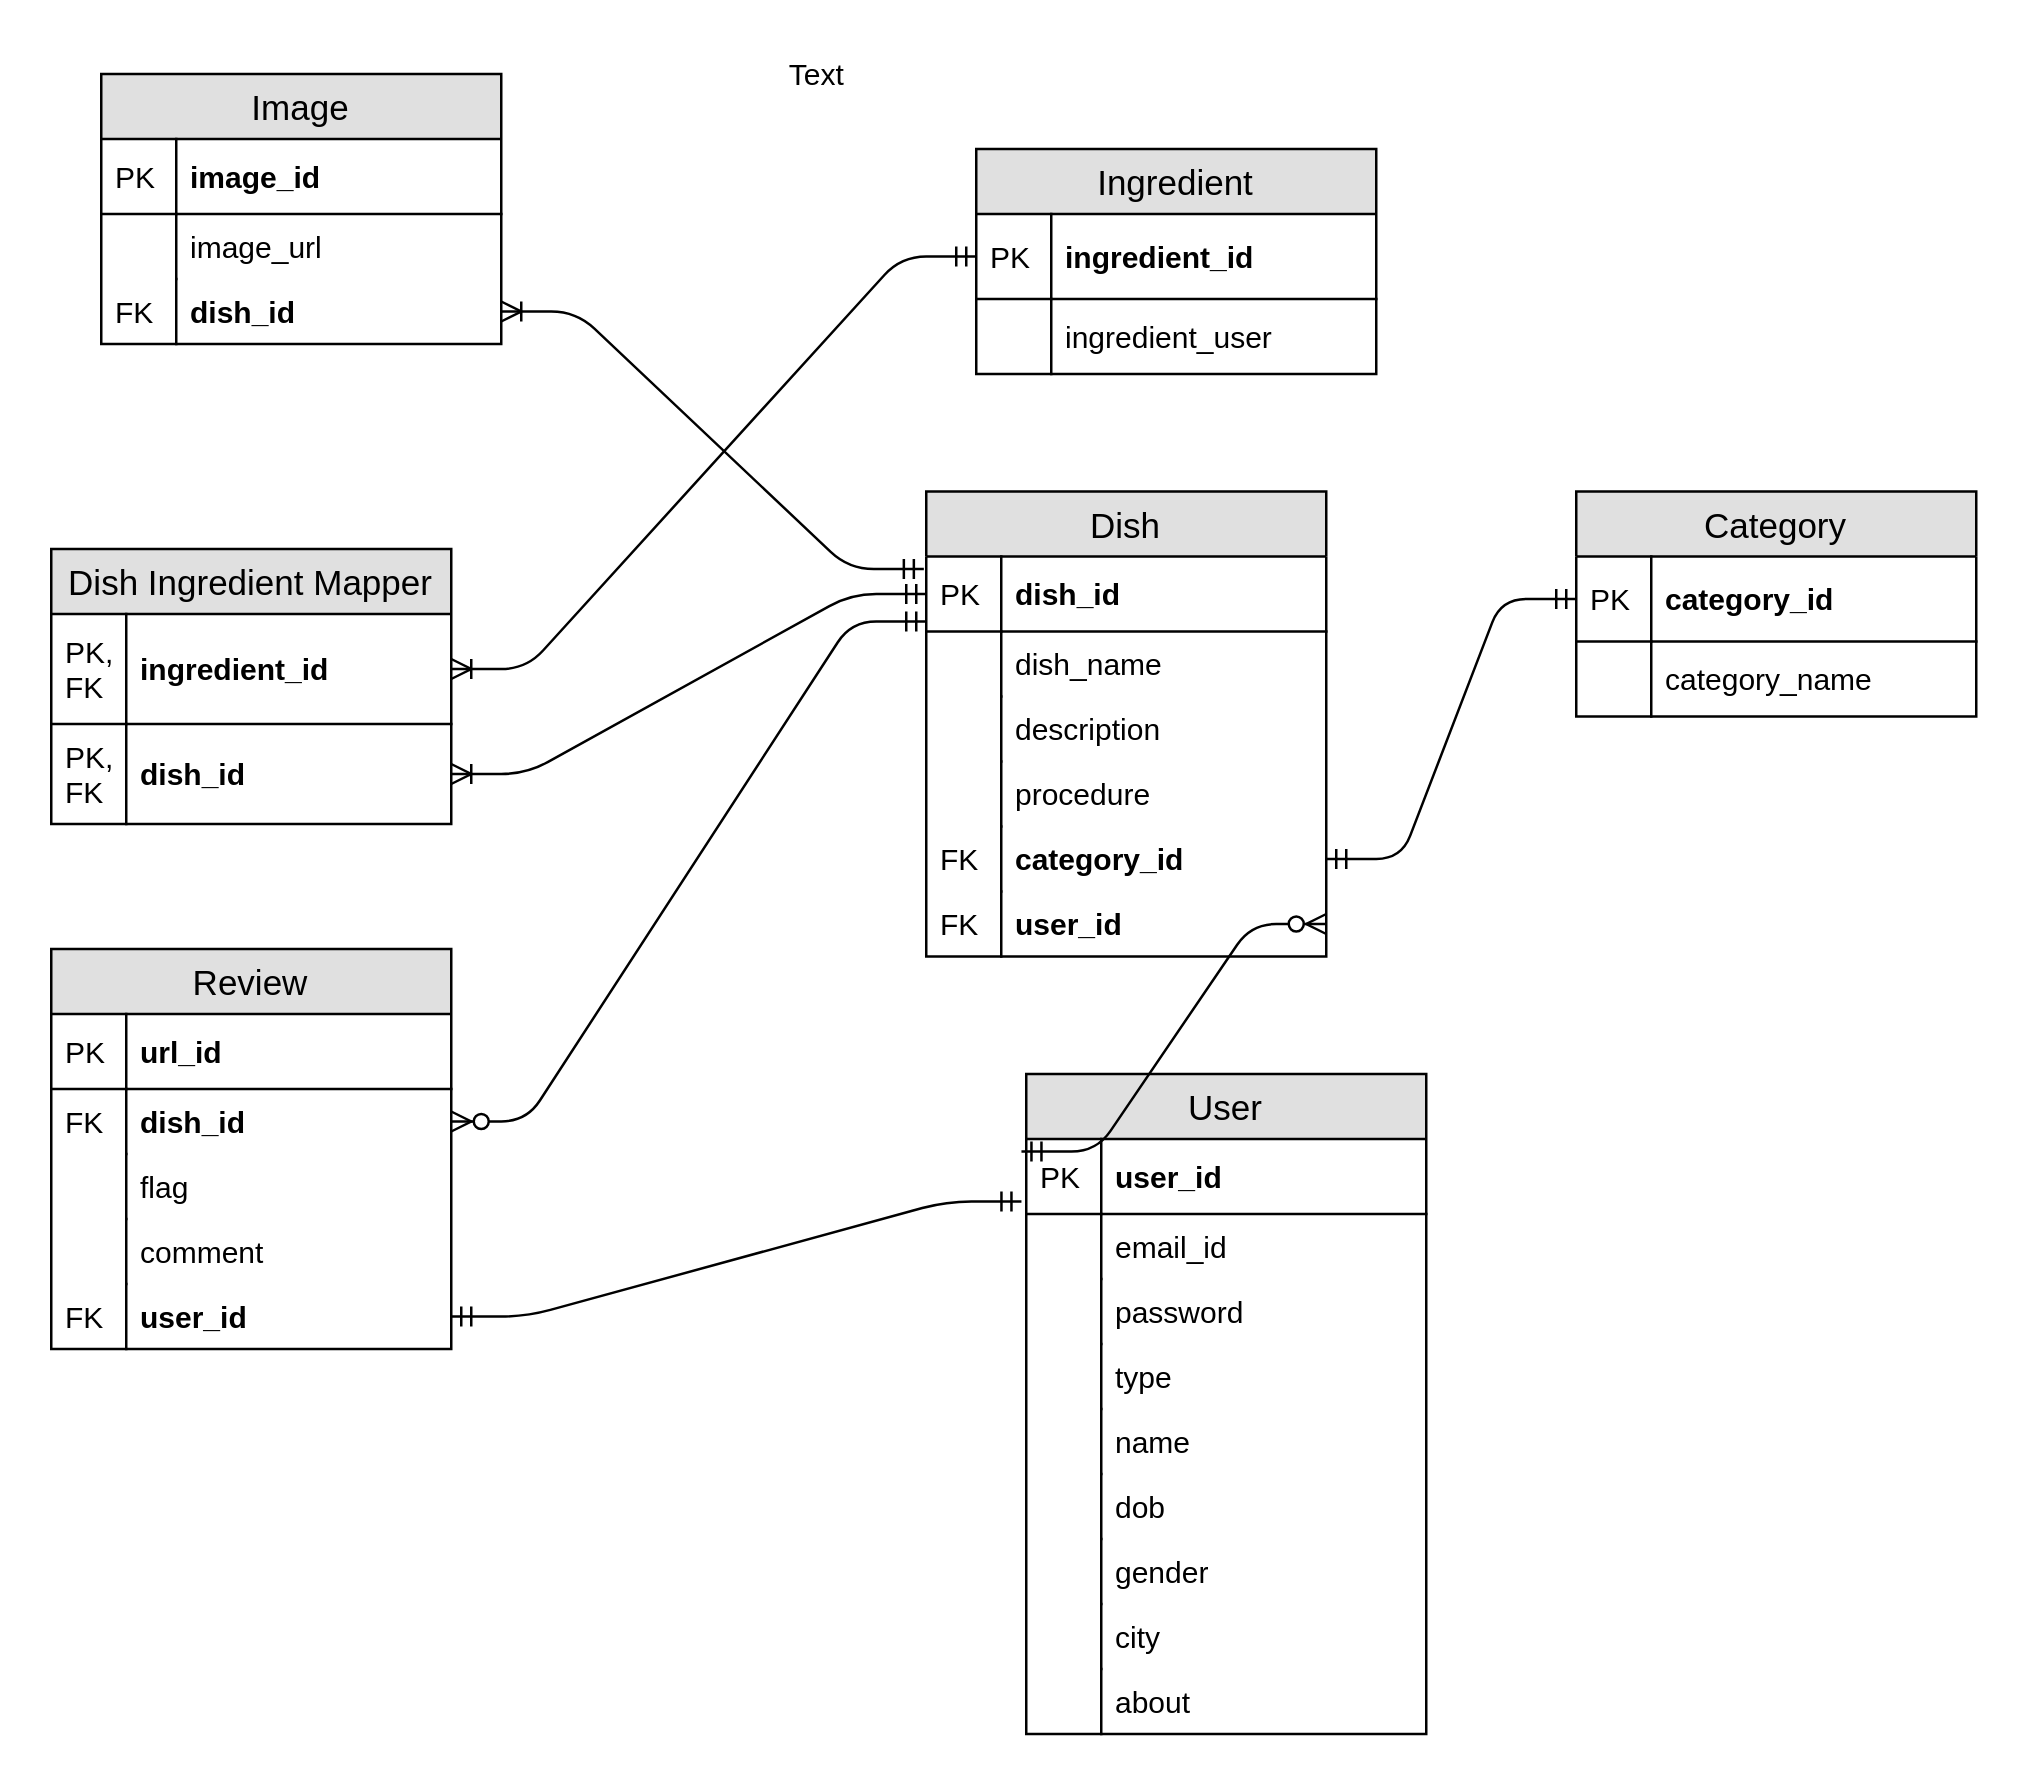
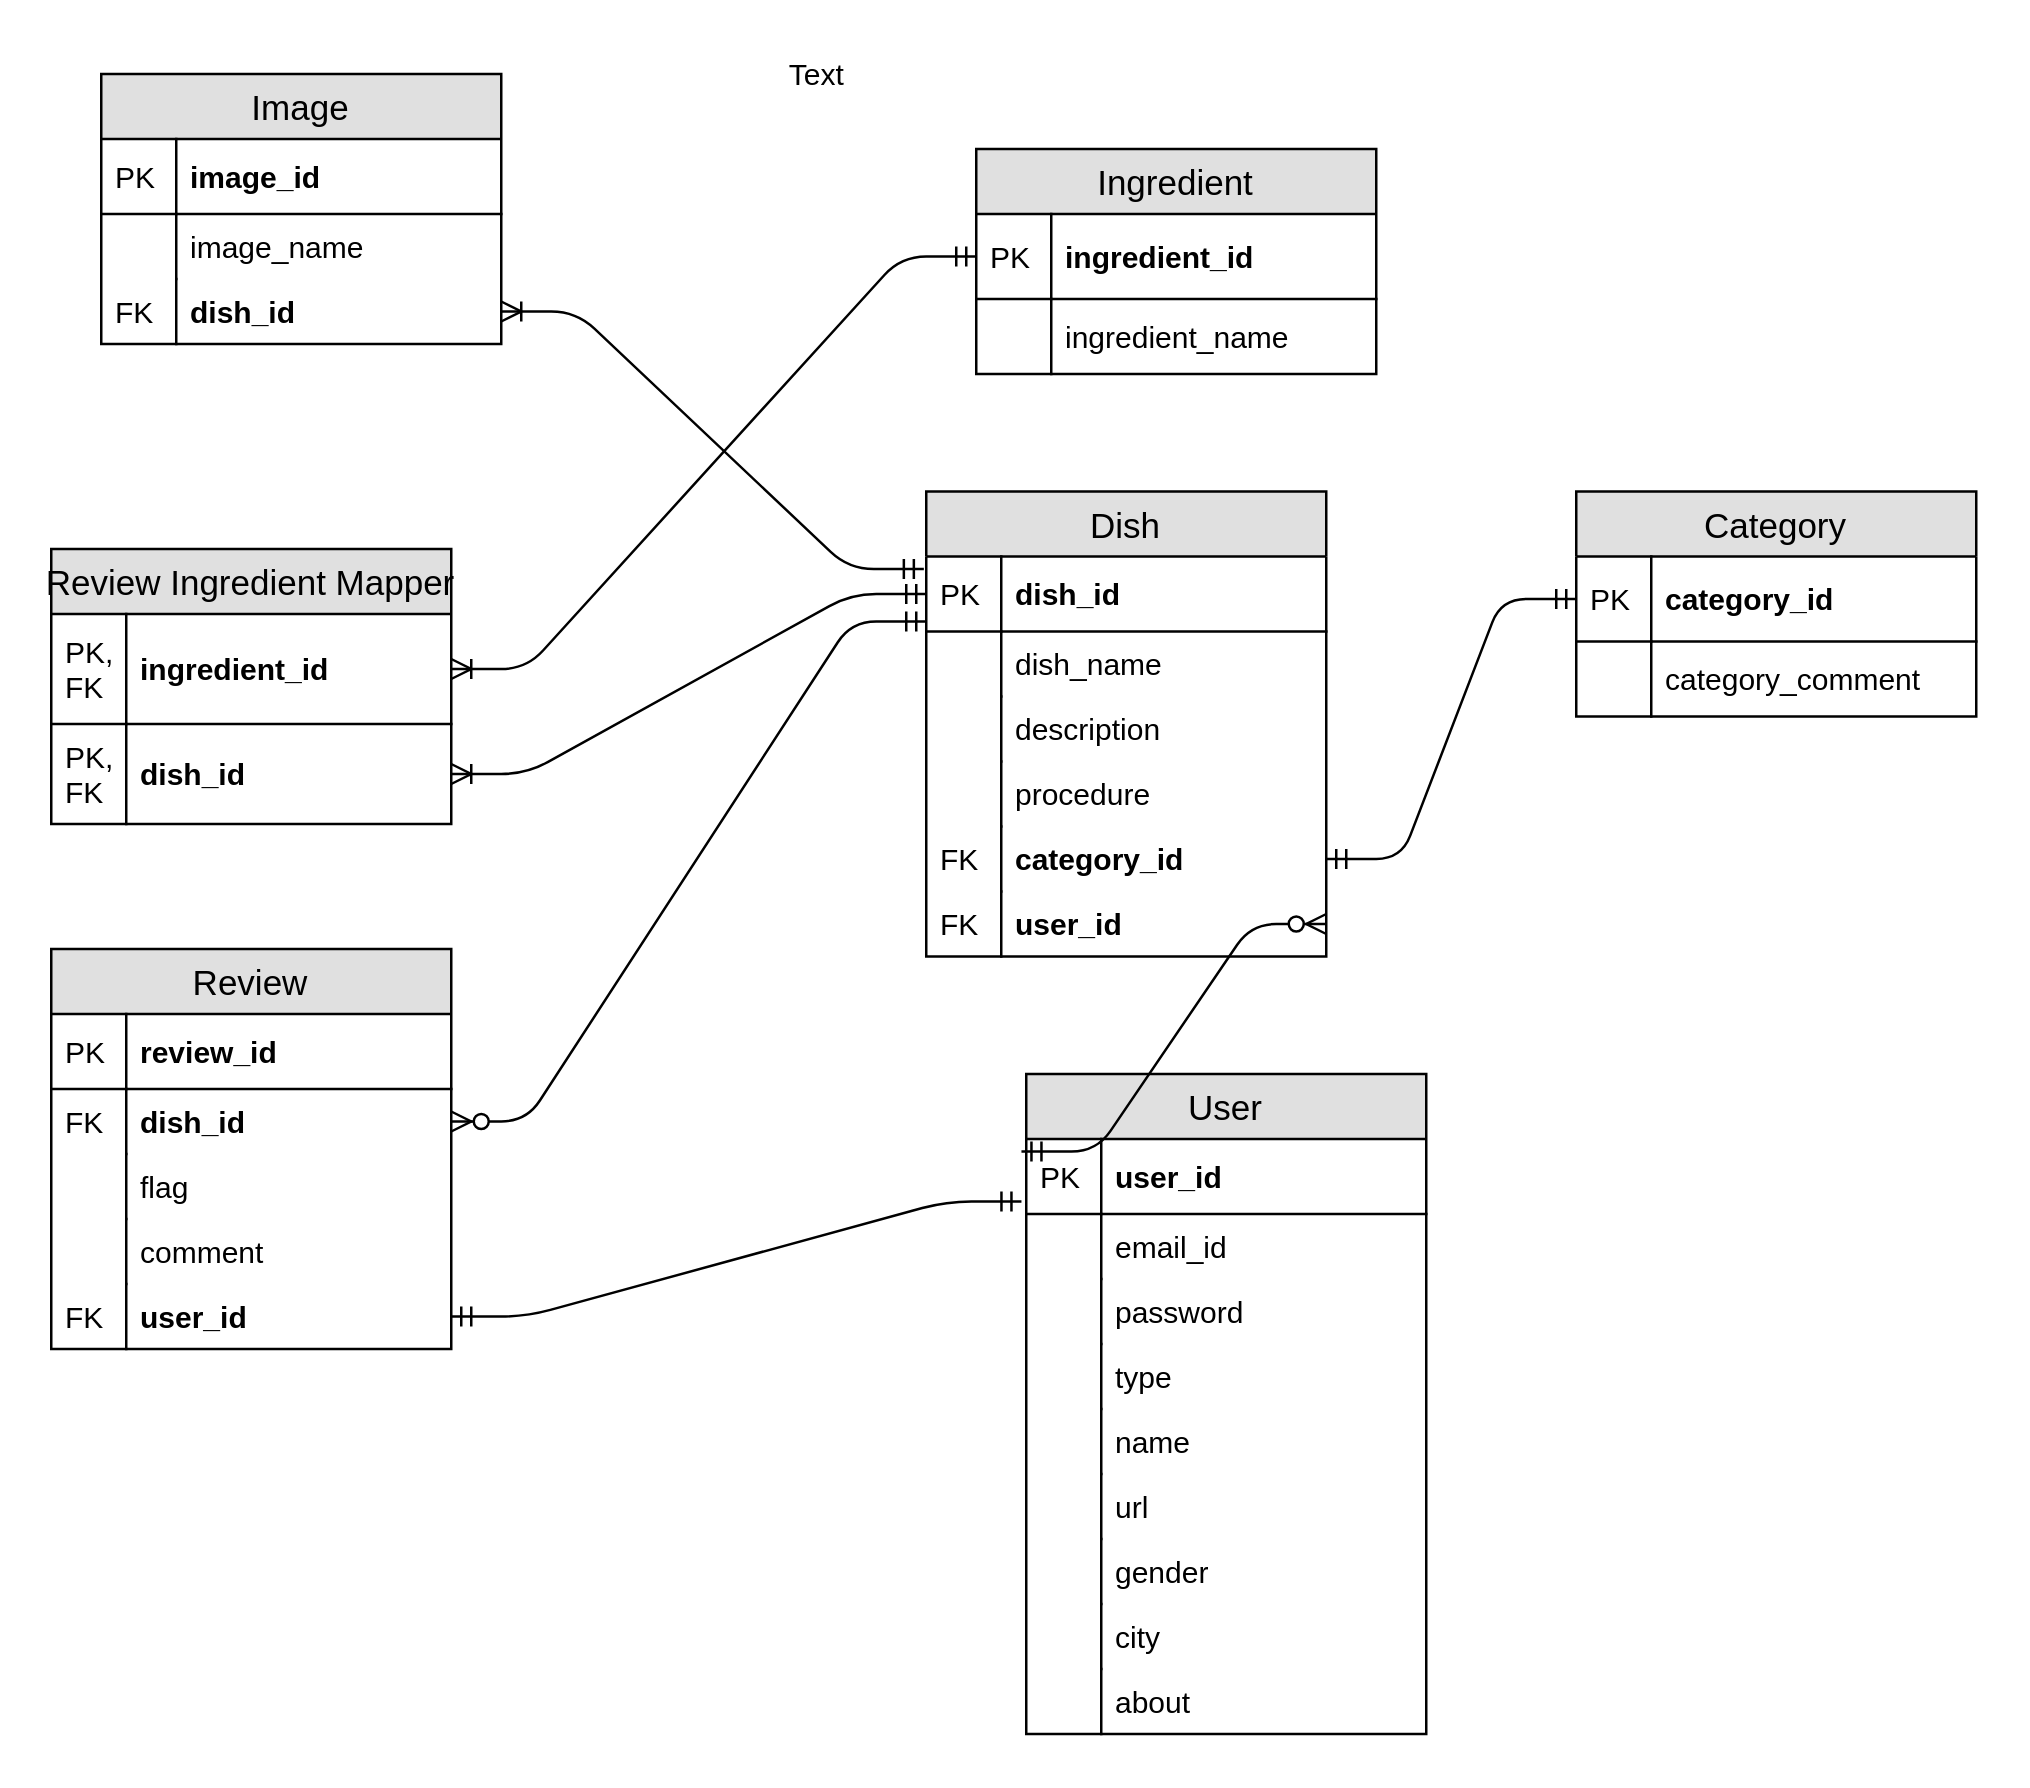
node "image_url": label "image_url" -> "image_name"
node "ingredient_user": label "ingredient_user" -> "ingredient_name"
node "Dish Ingredient Mapper": label "Dish Ingredient Mapper" -> "Review Ingredient Mapper"
node "category_name": label "category_name" -> "category_comment"
node "url_id": label "url_id" -> "review_id"
node "dob": label "dob" -> "url"
